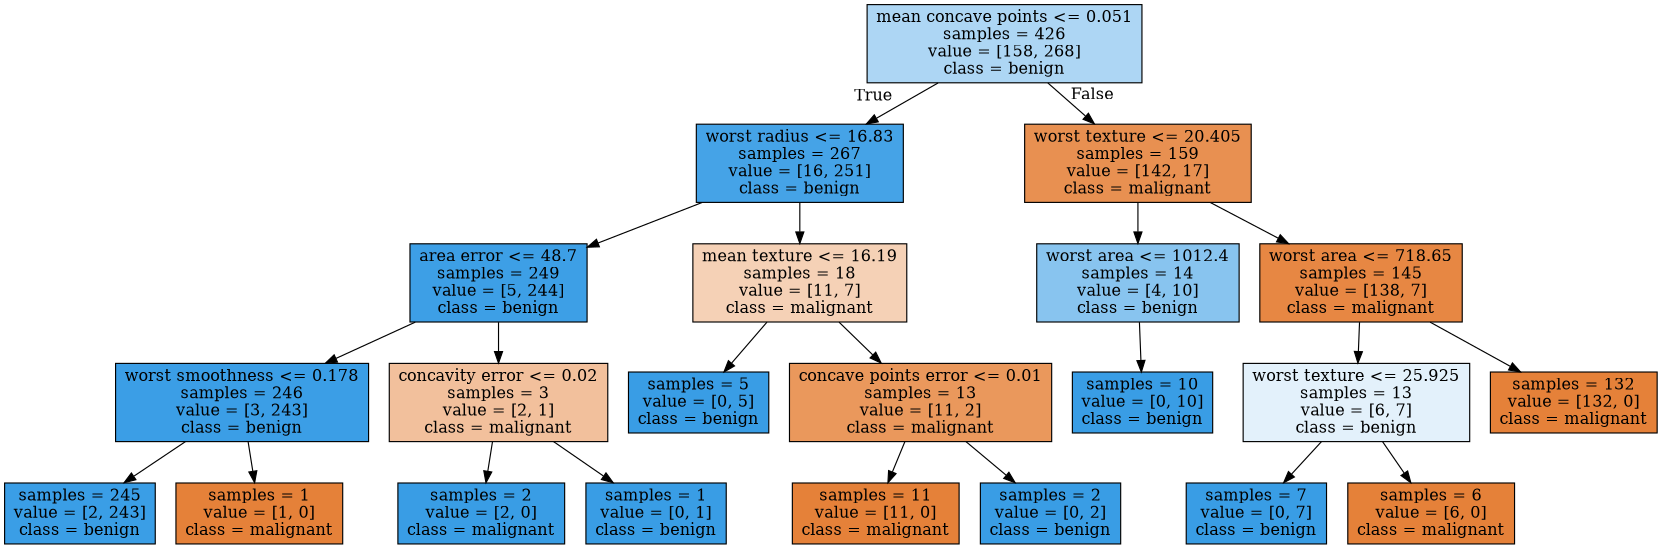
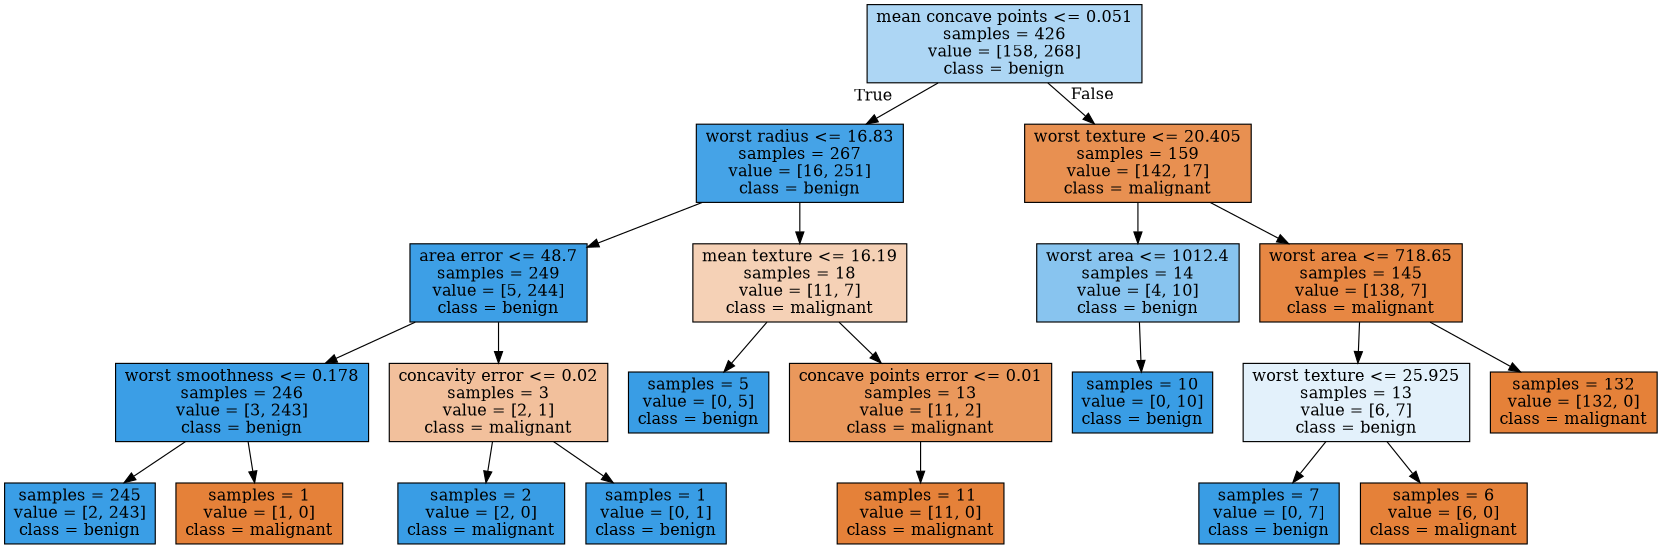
node "samples = 2 value = [0, 2] class = benign": removed
